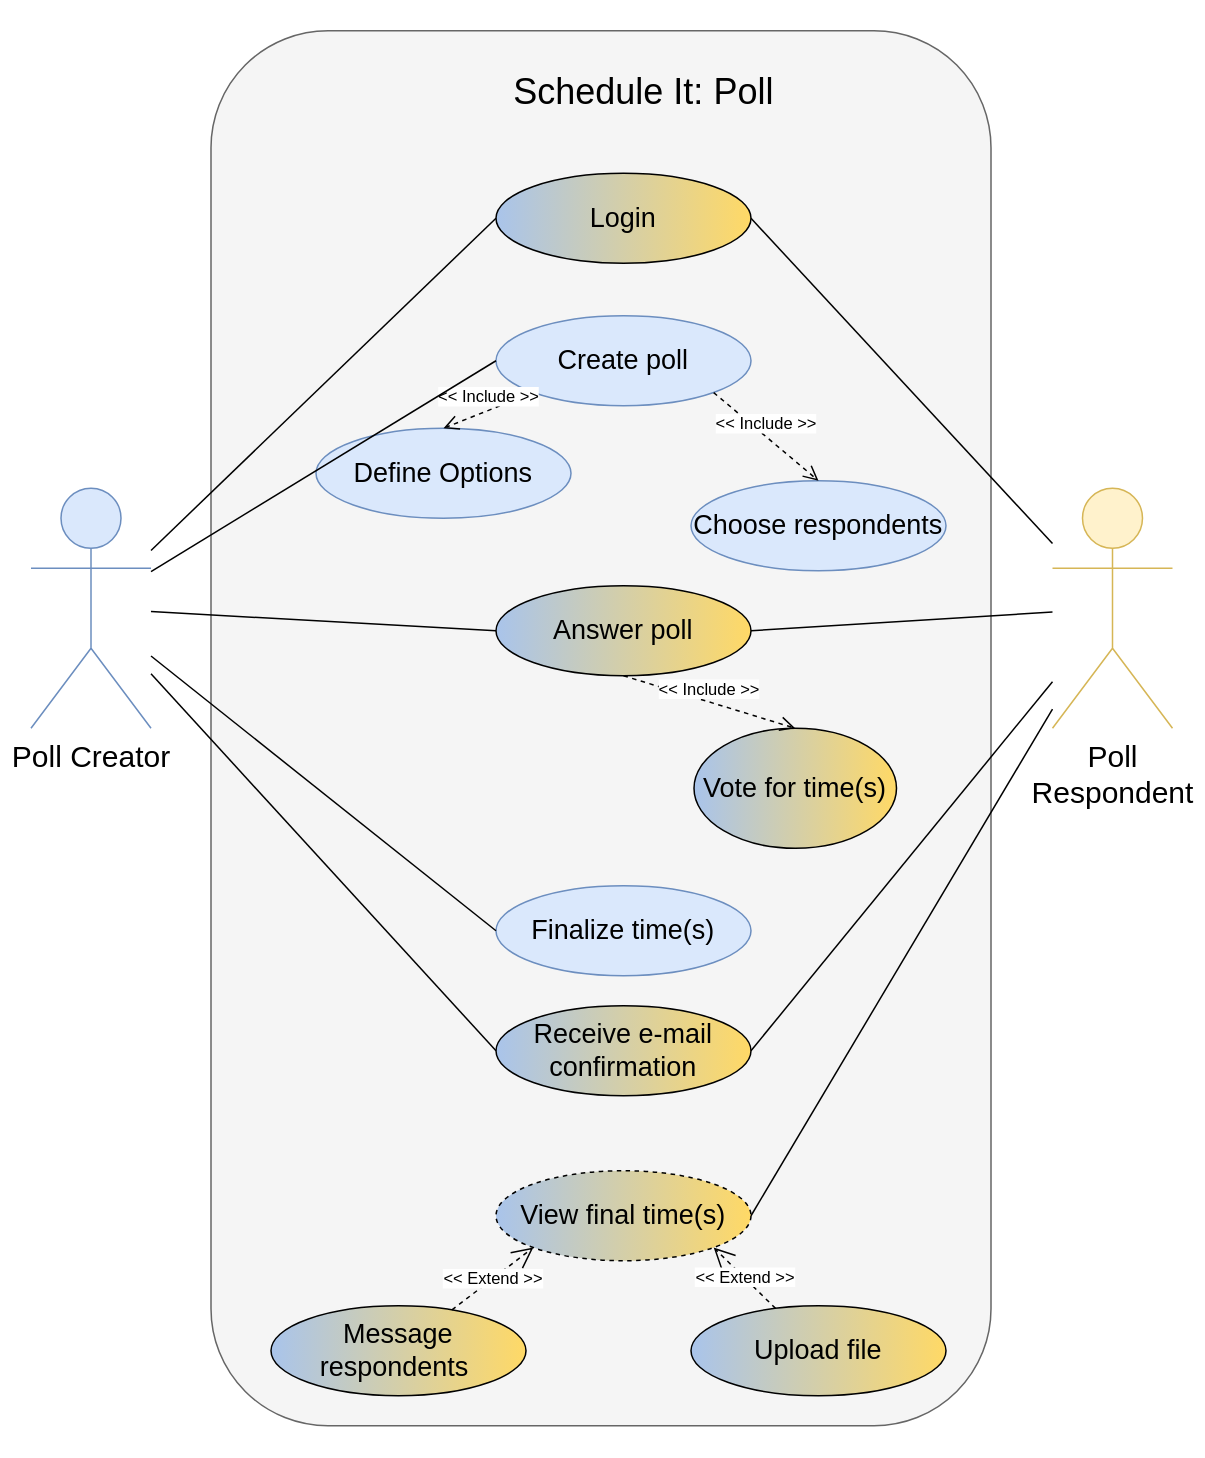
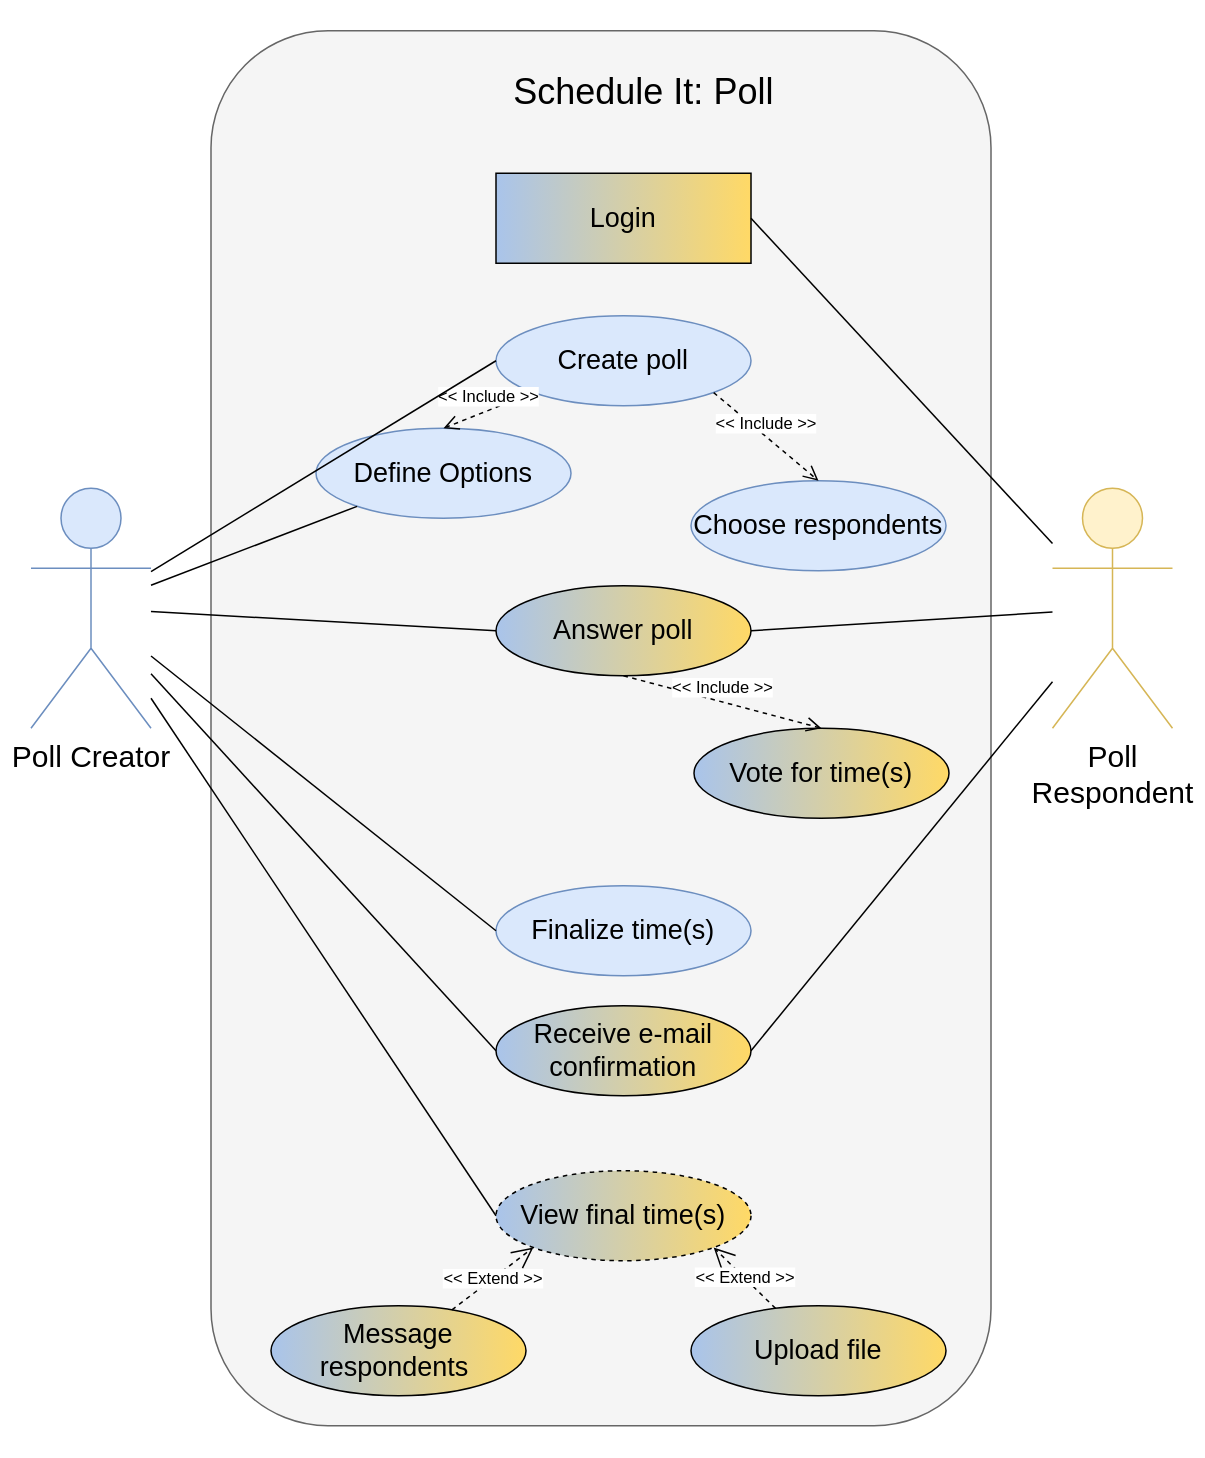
node "Login": shape ellipse -> rectangle
edge "Login" -- "Poll Creator": now "Define Options" -- "Poll Creator"
node "Vote for time(s)": size 203x120 -> 255x90
edge "Poll Creator" -- "View final time(s)": added
edge "Poll Respondent" -- "View final time(s)": removed
